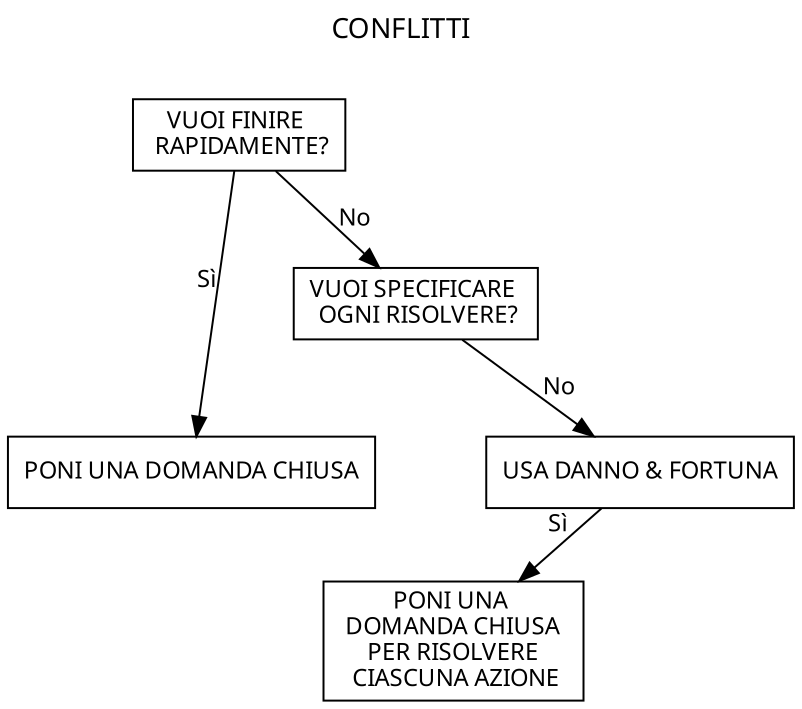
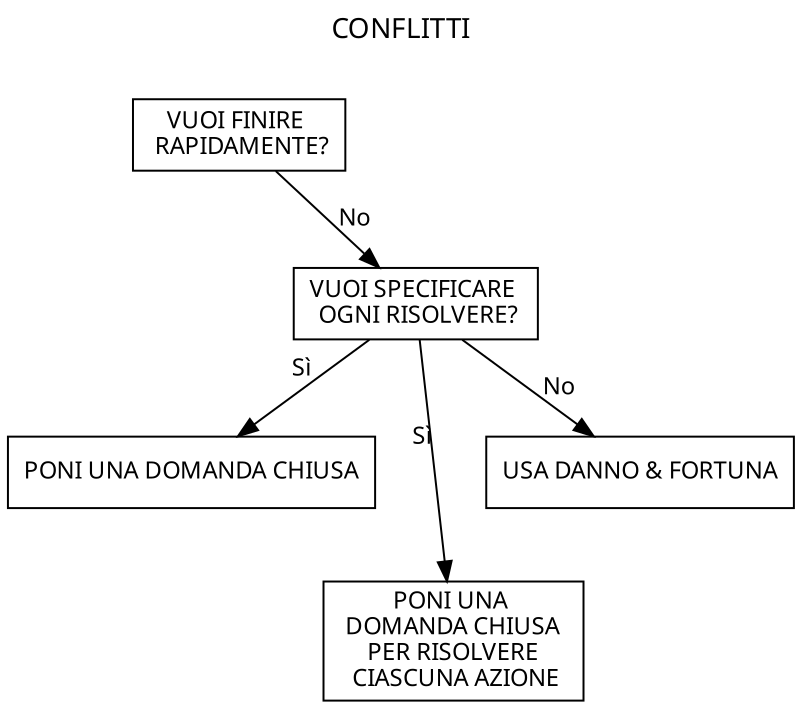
edge "VUOI FINIRE RAPIDAMENTE?" -> "PONI UNA DOMANDA CHIUSA": now "VUOI SPECIFICARE OGNI RISOLVERE?" -> "PONI UNA DOMANDA CHIUSA"
edge "USA DANNO & FORTUNA" -> "PONI UNA DOMANDA CHIUSA PER RISOLVERE CIASCUNA AZIONE": now "VUOI SPECIFICARE OGNI RISOLVERE?" -> "PONI UNA DOMANDA CHIUSA PER RISOLVERE CIASCUNA AZIONE"
